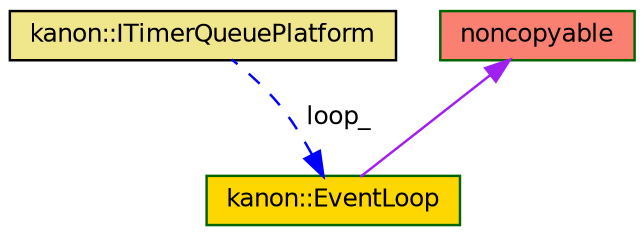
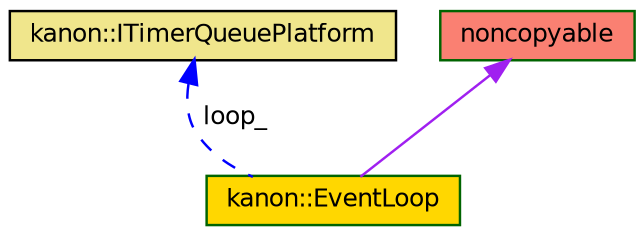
edge "kanon::ITimerQueuePlatform" -> "kanon::EventLoop": reversed
